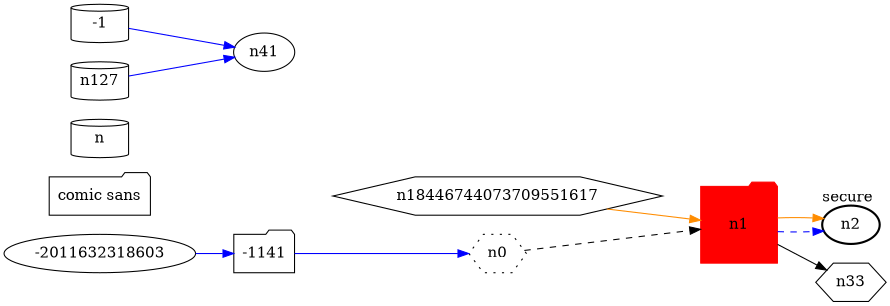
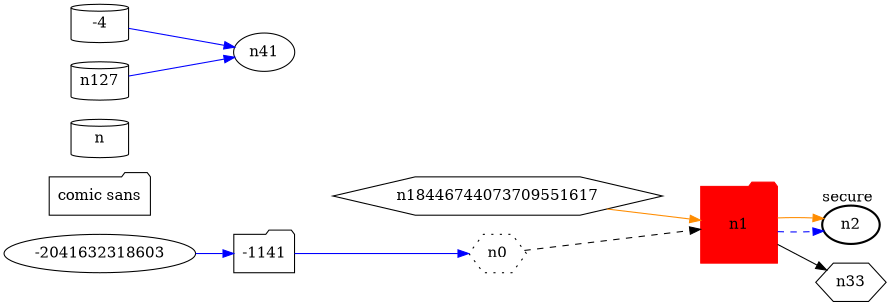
node "-1": label "-1" -> "-4"
node "-2011632318603": label "-2011632318603" -> "-2041632318603"
